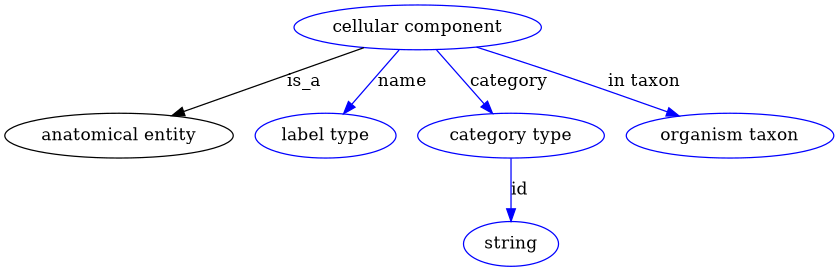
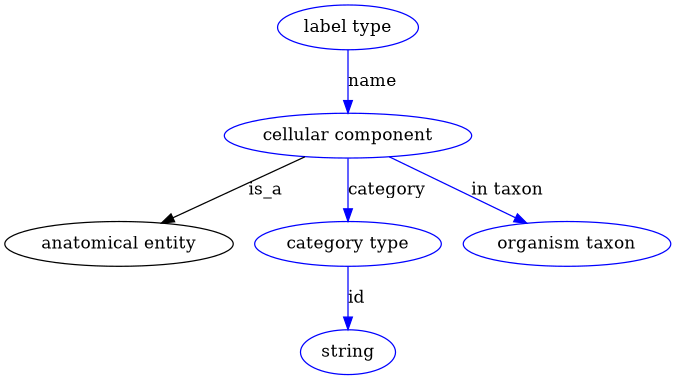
edge "cellular component" -> "label type": reversed
